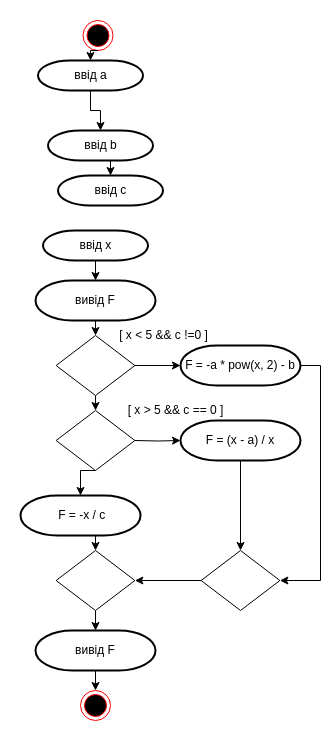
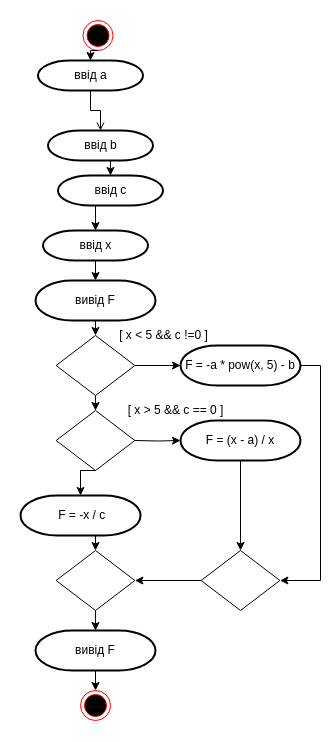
edge "ввід a" -> "ввід b": arrowhead classic -> open
edge "ввід c" -> "ввід x": added
node "F = -a * pow(x, 2) - b": label "F = -a * pow(x, 2) - b" -> "F = -a * pow(x, 5) - b"
